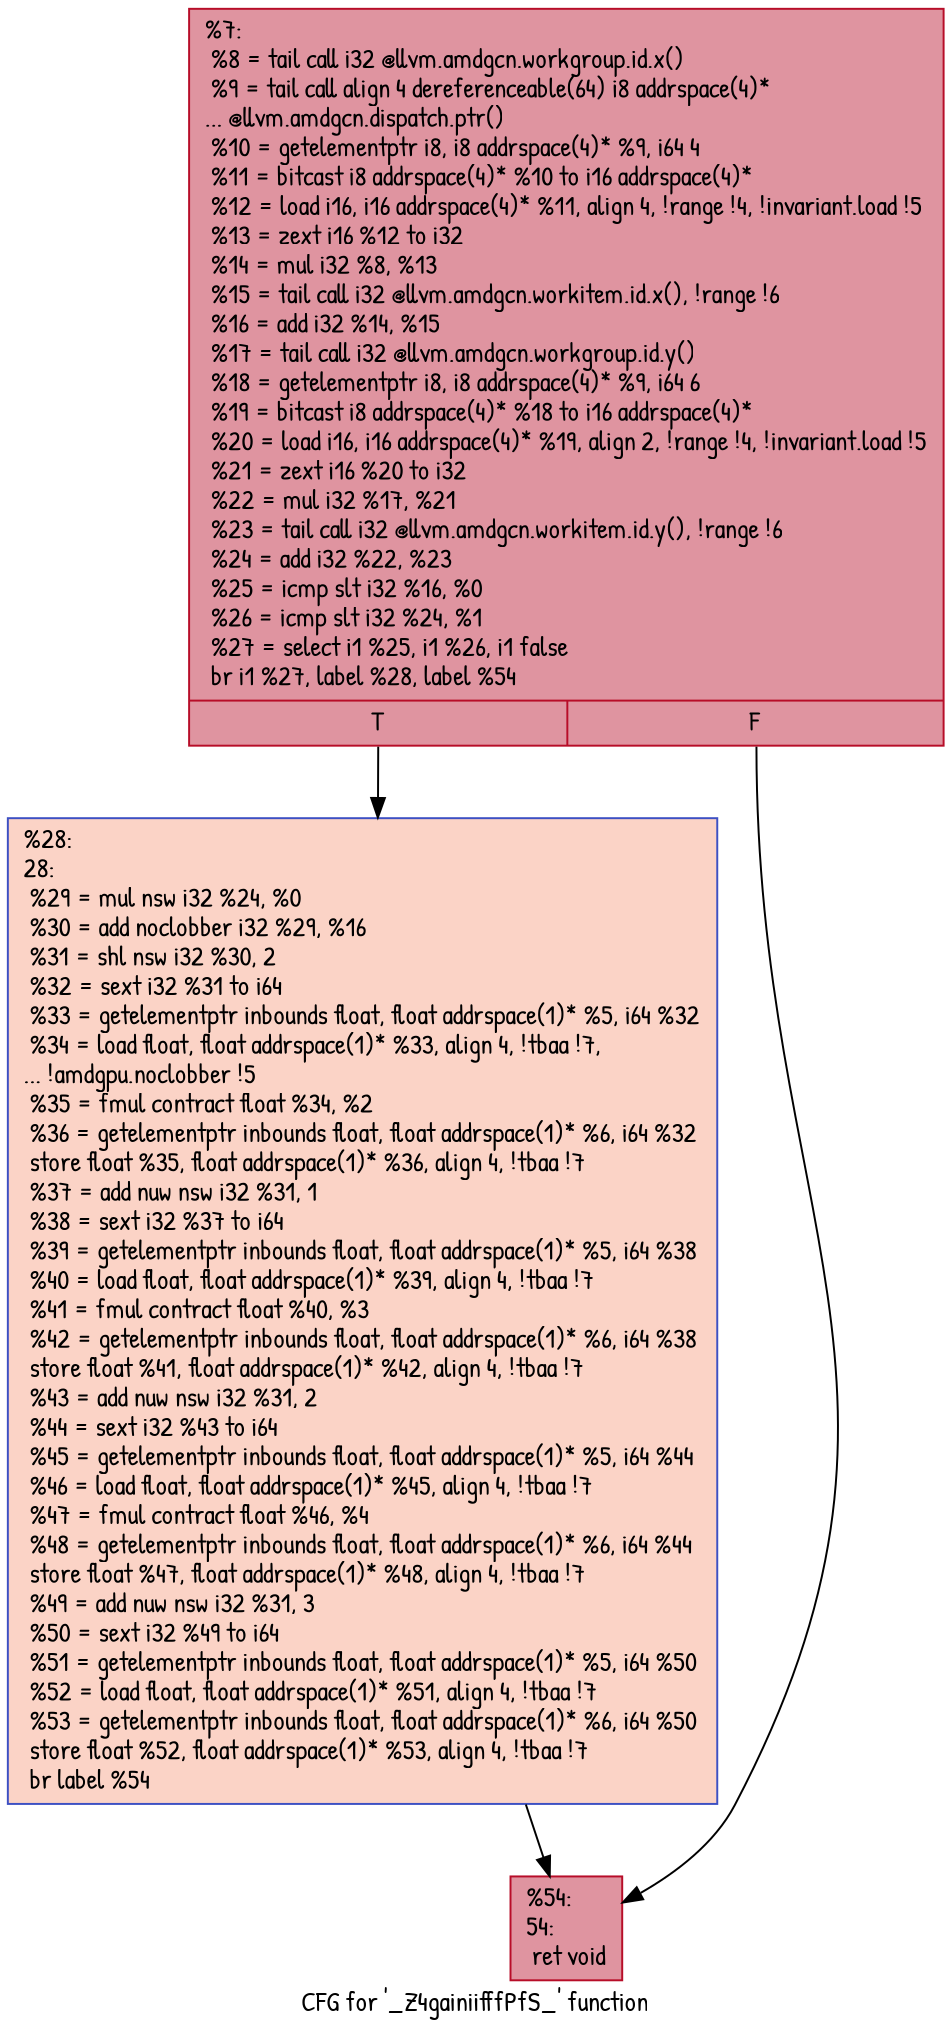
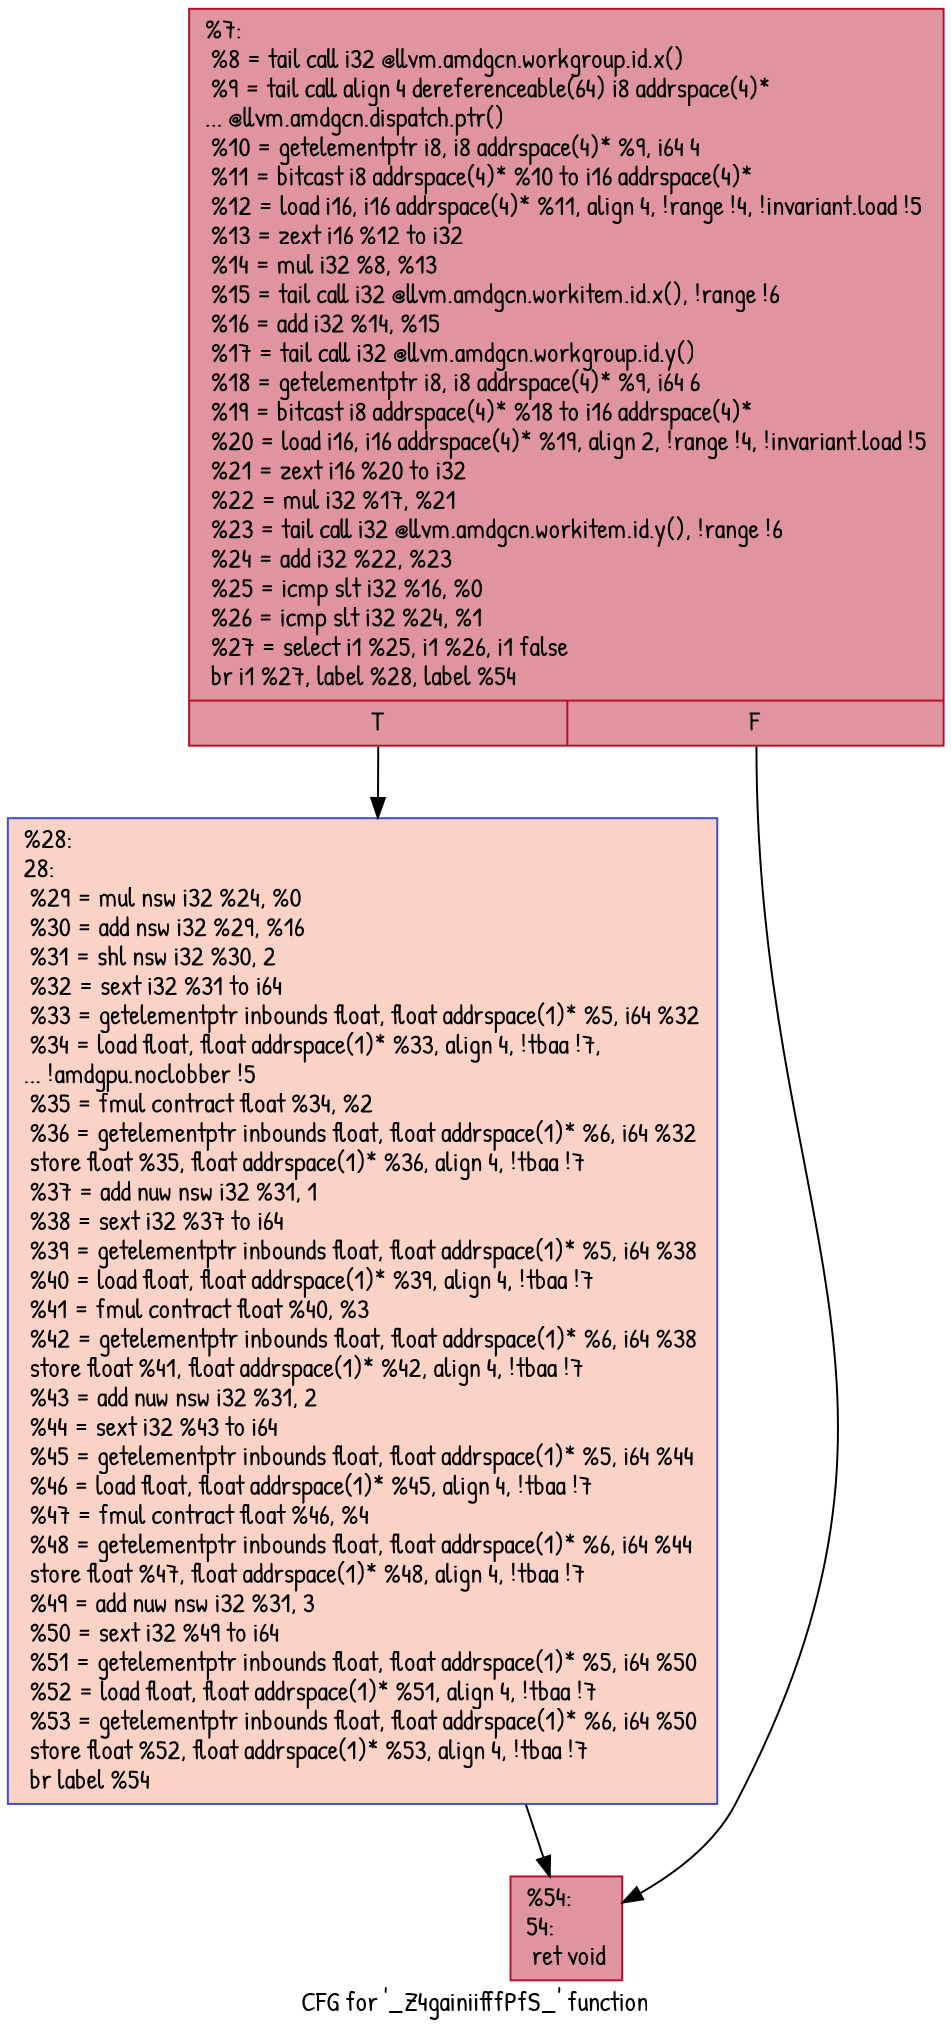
node "%28:": text "%30 = add noclobber i32 %29, %16" -> "%30 = add nsw i32 %29, %16"
